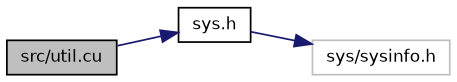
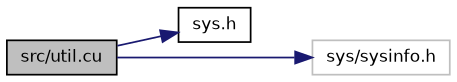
edge "sys.h" -> "sys/sysinfo.h": now "src/util.cu" -> "sys/sysinfo.h"
